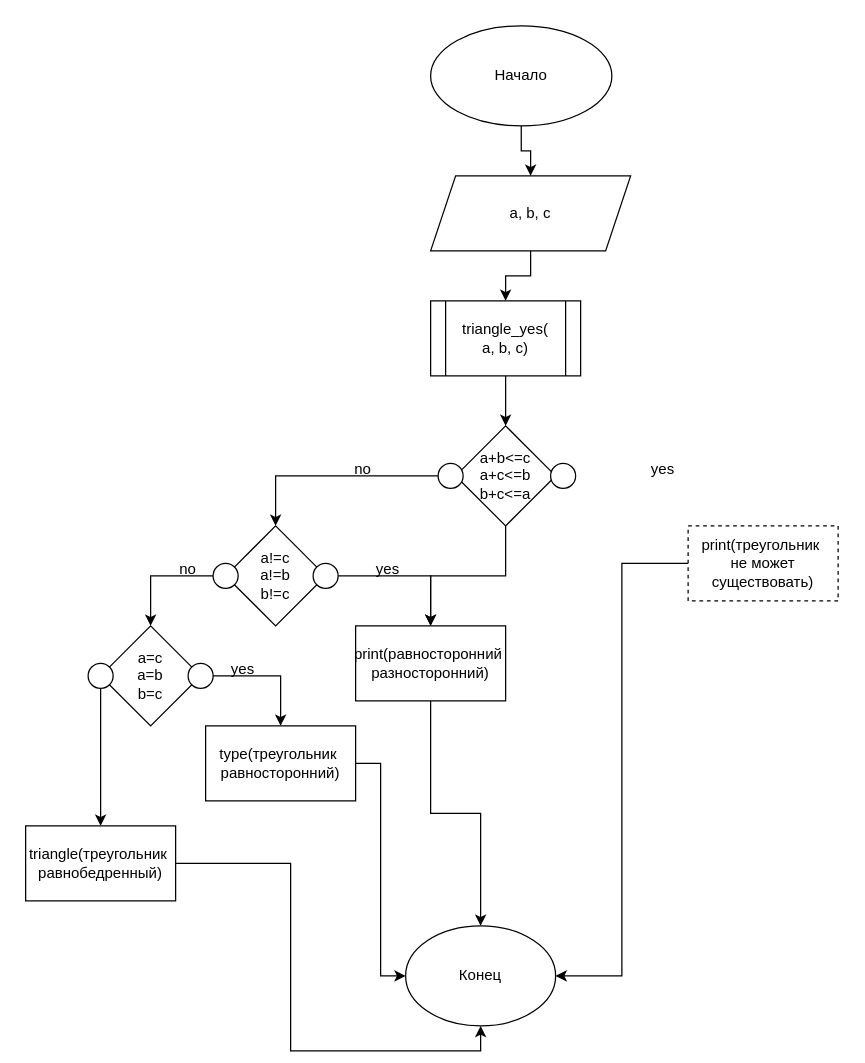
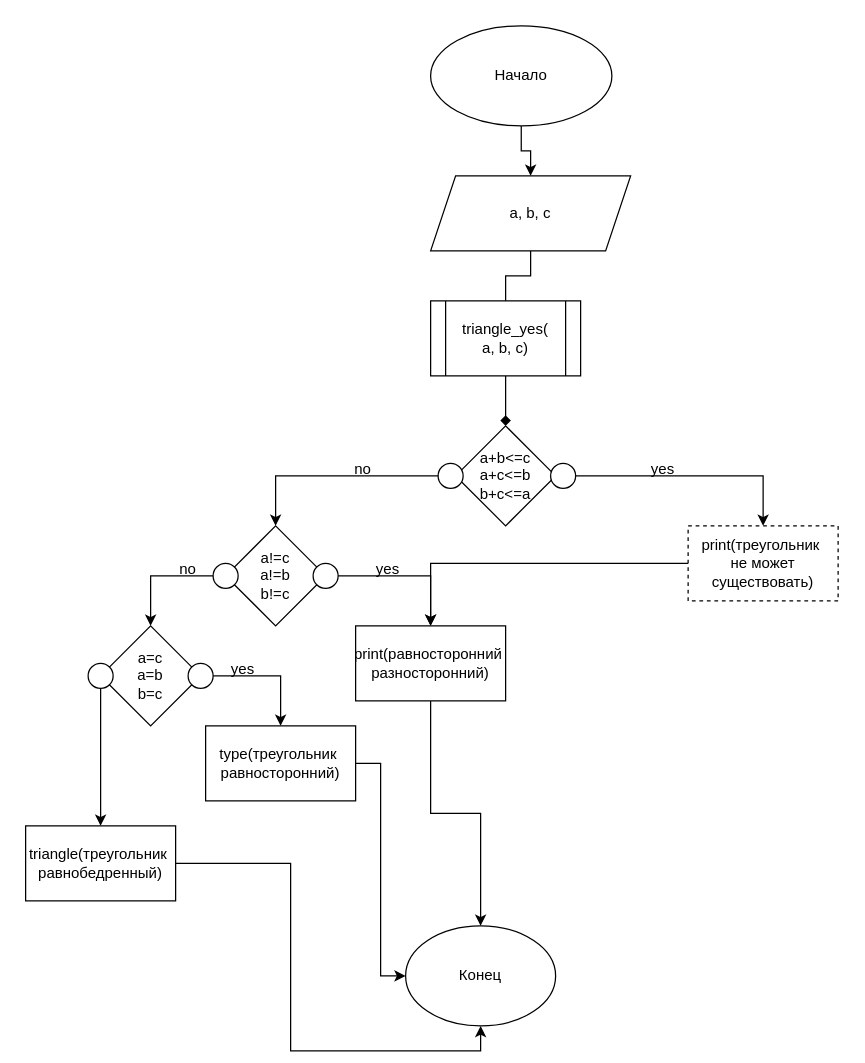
edge "a, b, c" -> "triangle_yes( a, b, c)": arrowhead classic -> none
edge "triangle_yes( a, b, c)" -> "a+b<=c a+c<=b b+c<=a": arrowhead classic -> diamond
edge "a+b<=c a+c<=b b+c<=a" -> "print(равносторонний разносторонний)": now "a+b<=c a+c<=b b+c<=a" -> "print(треугольник не может существовать)"
edge "print(треугольник не может существовать)" -> "Конец": now "print(треугольник не может существовать)" -> "print(равносторонний разносторонний)"
